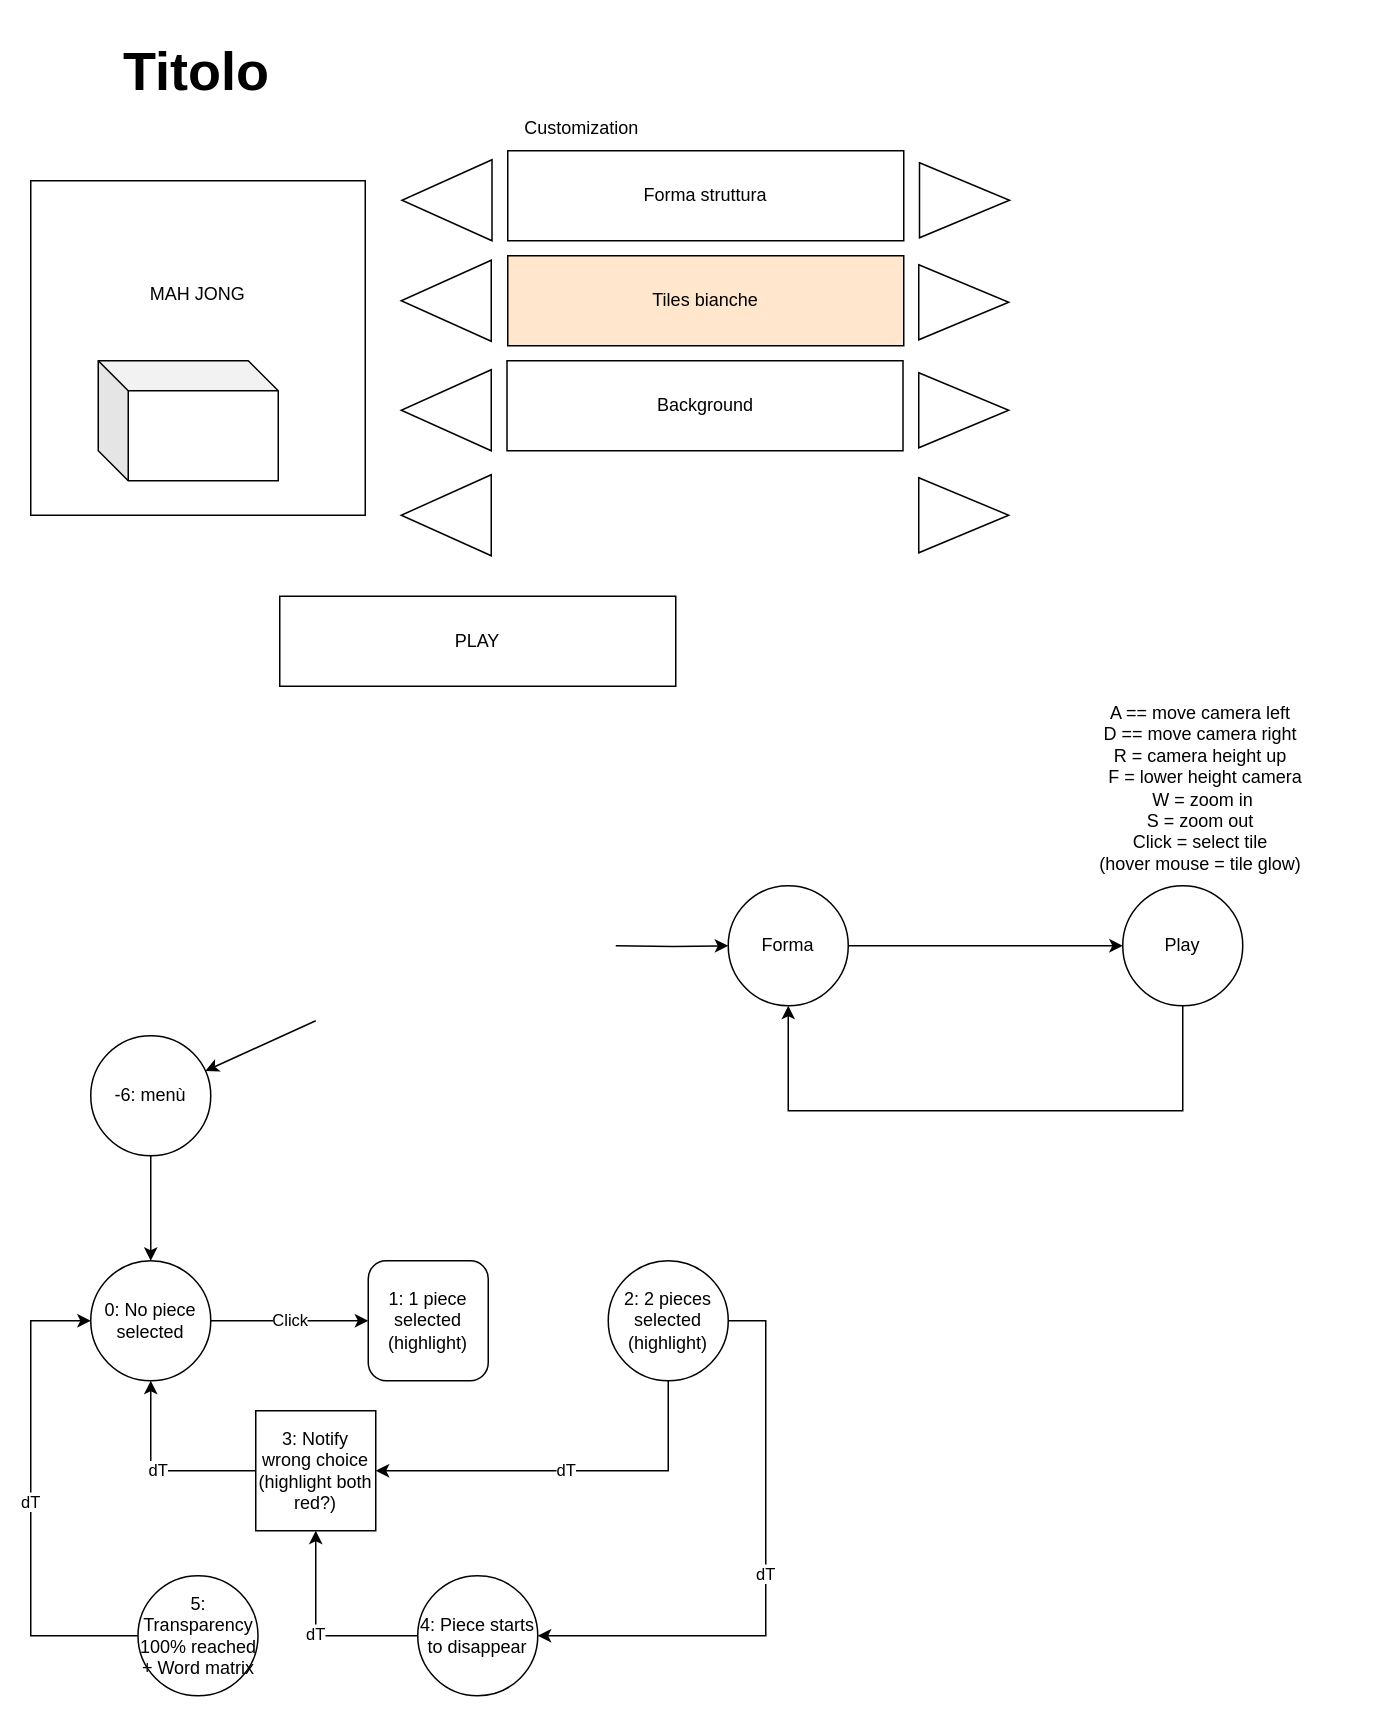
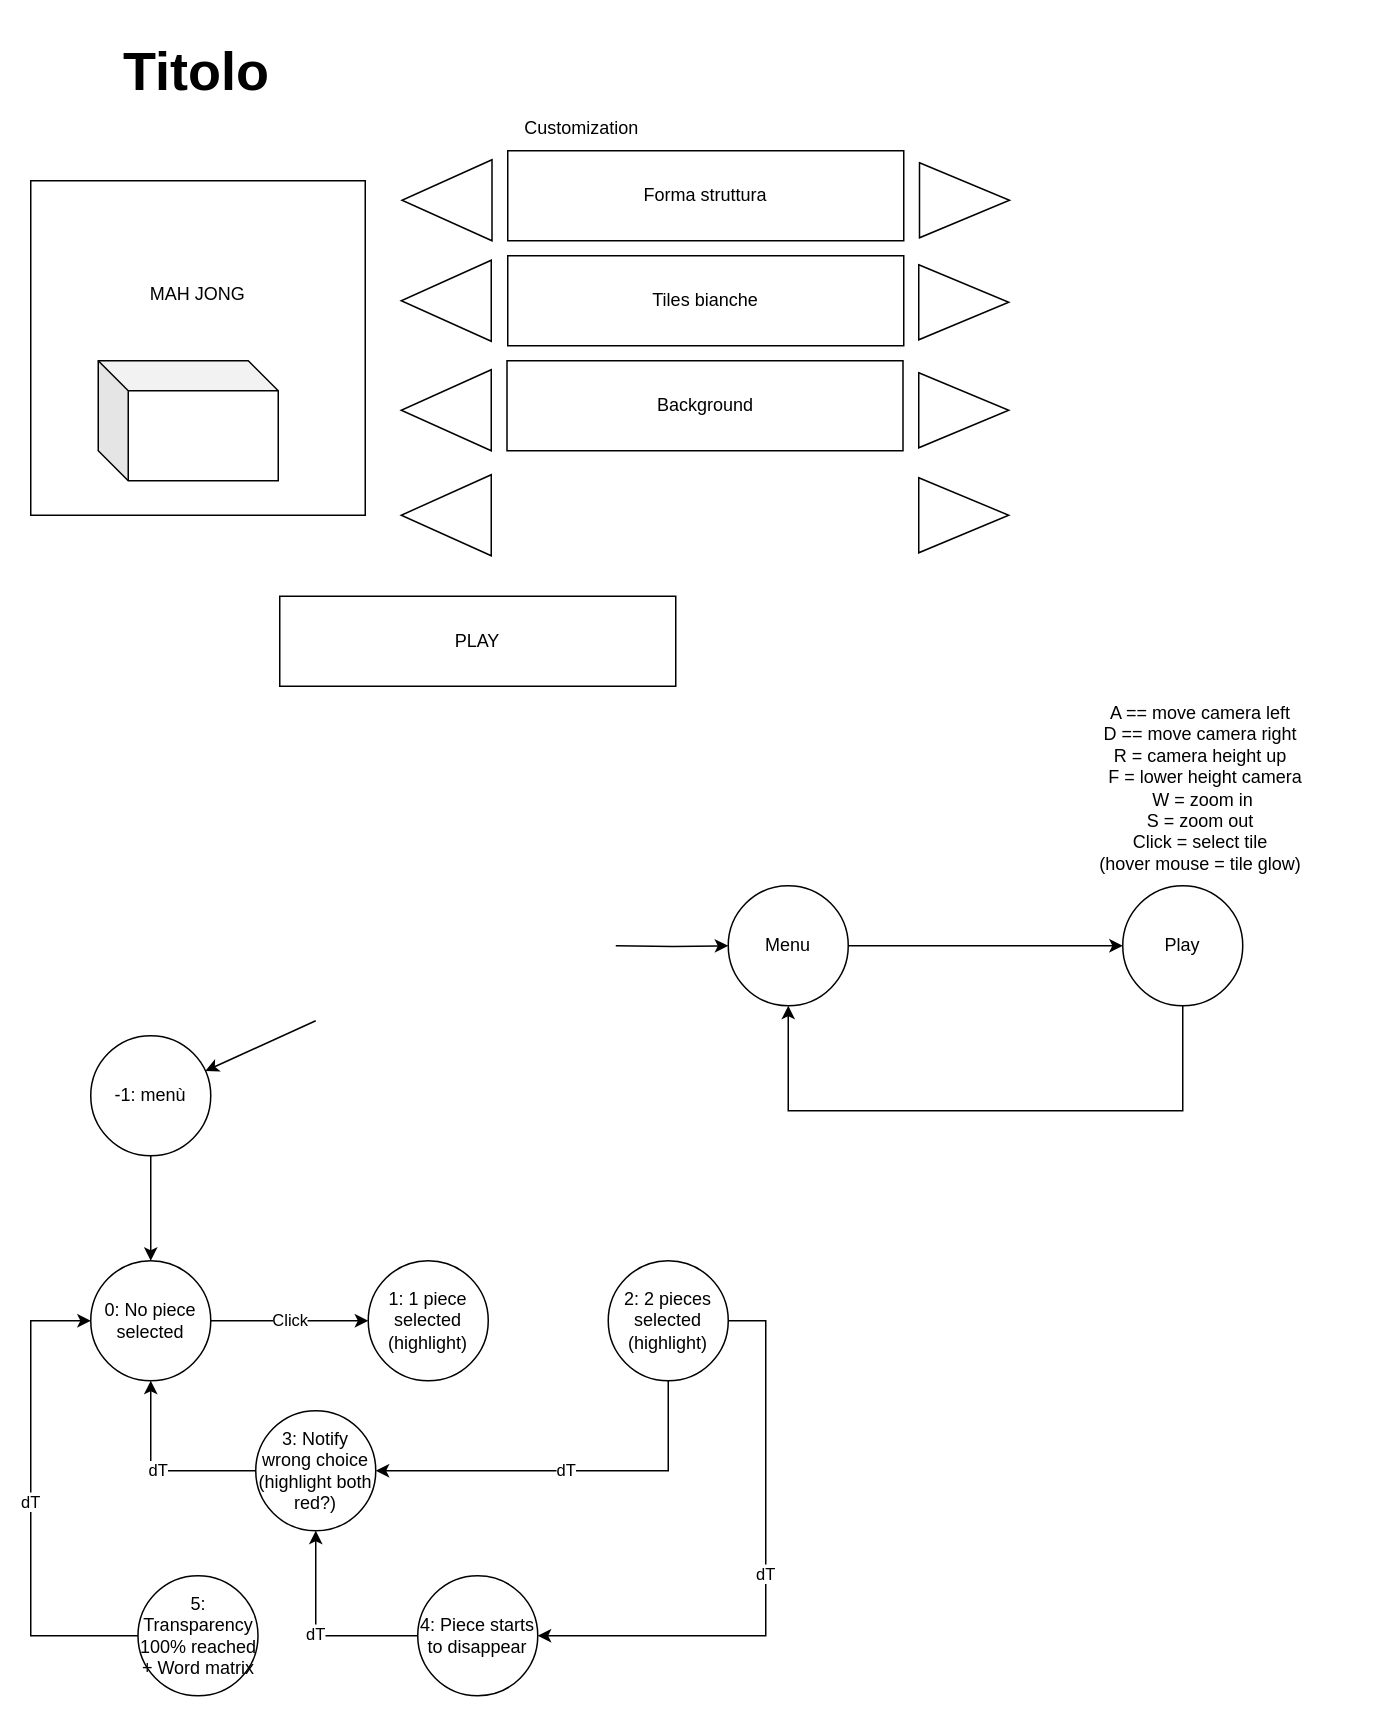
node "Tiles bianche": fillcolor #ffe6cc -> #ffffff
node "Forma": label "Forma" -> "Menu"
node "-6: menù": label "-6: menù" -> "-1: menù"
node "1: 1 piece selected (highlight)": shape rounded rectangle -> ellipse
node "3: Notify wrong choice (highlight both red?)": shape rectangle -> ellipse
